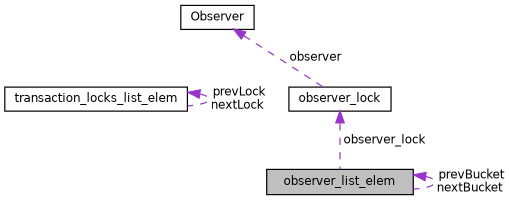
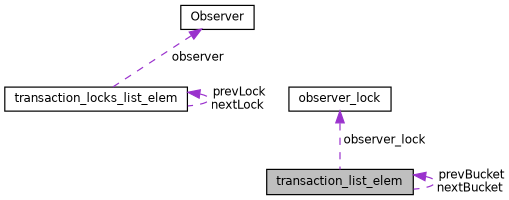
edge "observer_lock" -> "Observer": now "transaction_locks_list_elem" -> "Observer"
node "observer_list_elem": label "observer_list_elem" -> "transaction_list_elem"
